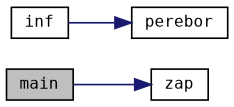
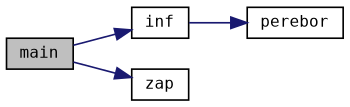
edge "main" -> "inf": added
